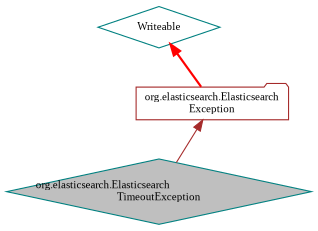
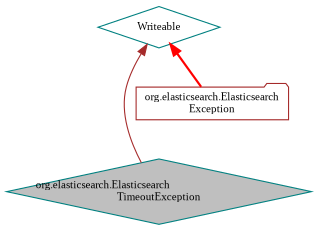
edge "org.elasticsearch.Elasticsearch TimeoutException" -> "org.elasticsearch.Elasticsearch Exception": now "org.elasticsearch.Elasticsearch TimeoutException" -> "Writeable"
